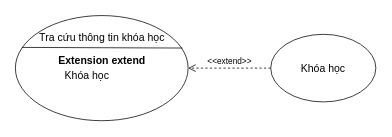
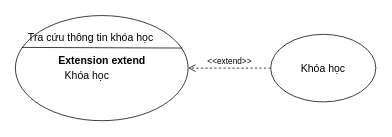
node "Tra cứu thông tin khóa học": moved (102, 38) -> (90, 38)
